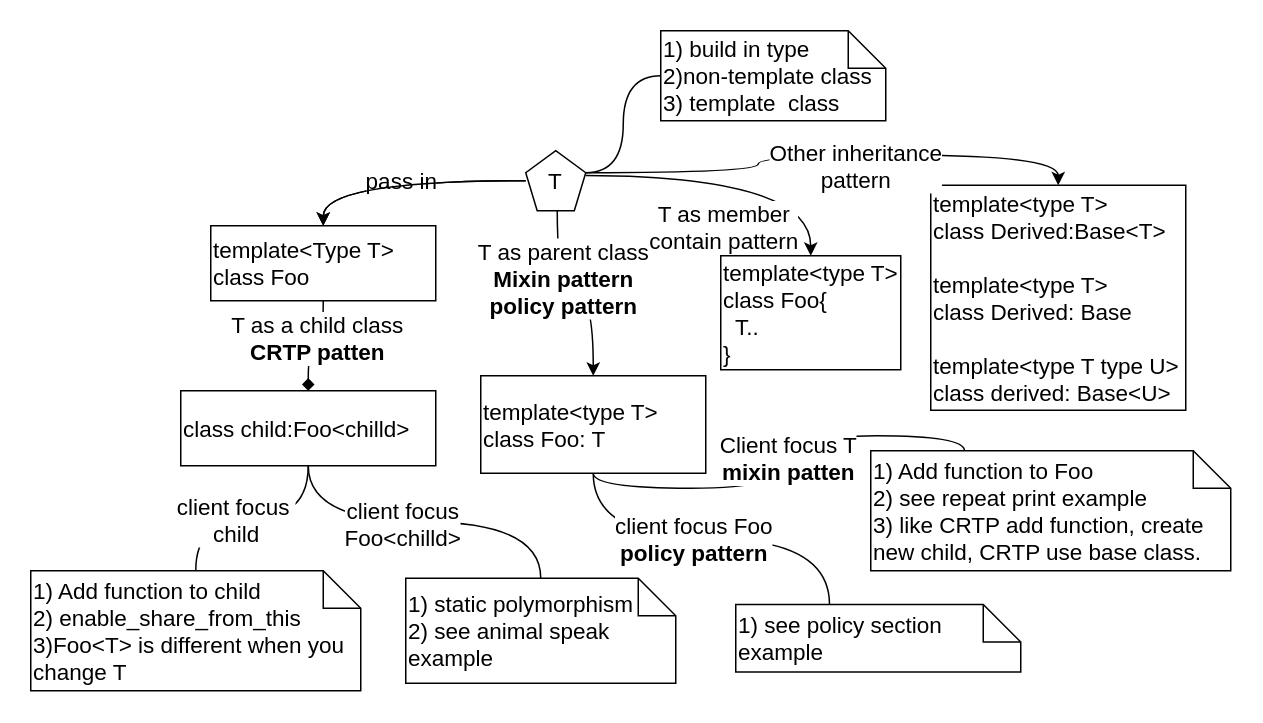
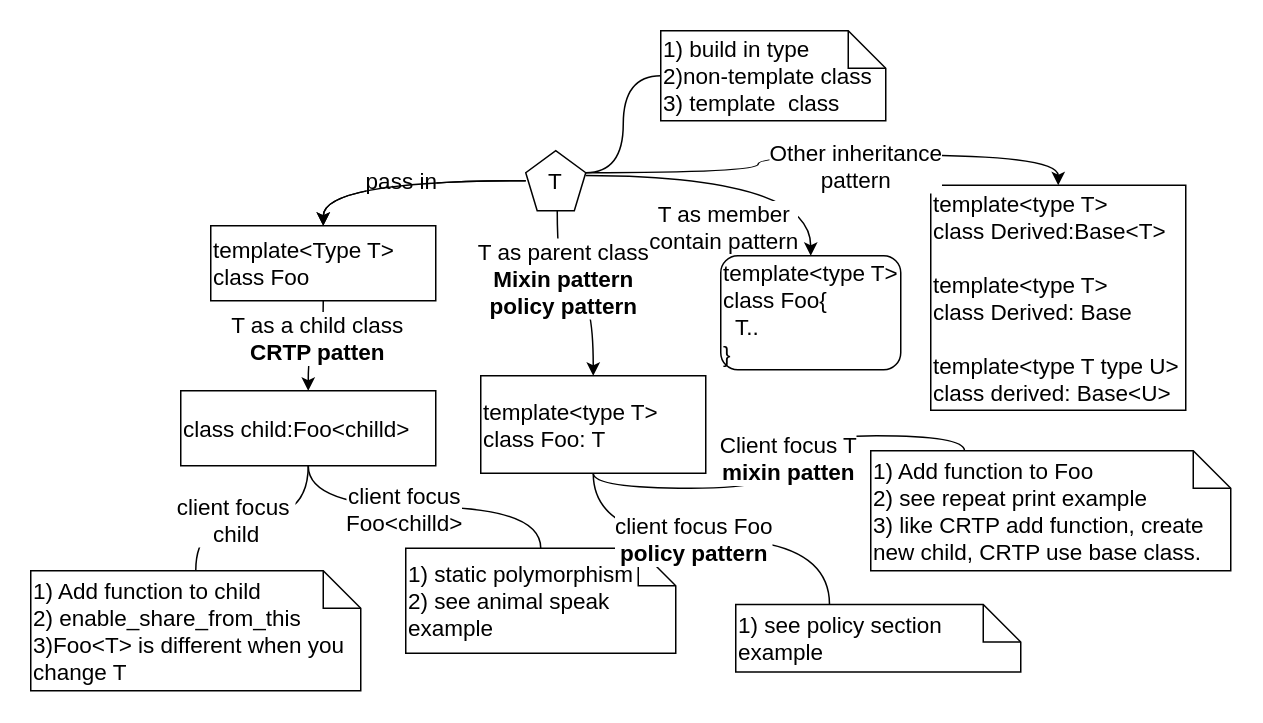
node "template<type T>class Foo{ T..}": shape rectangle -> rounded rectangle
edge "template<Type T>class Foo" -> "class child:Foo<chilld>": arrowhead diamond -> classic
node "1) static polymorphism2) see animal speak example": moved (541, 631) -> (541, 601)
